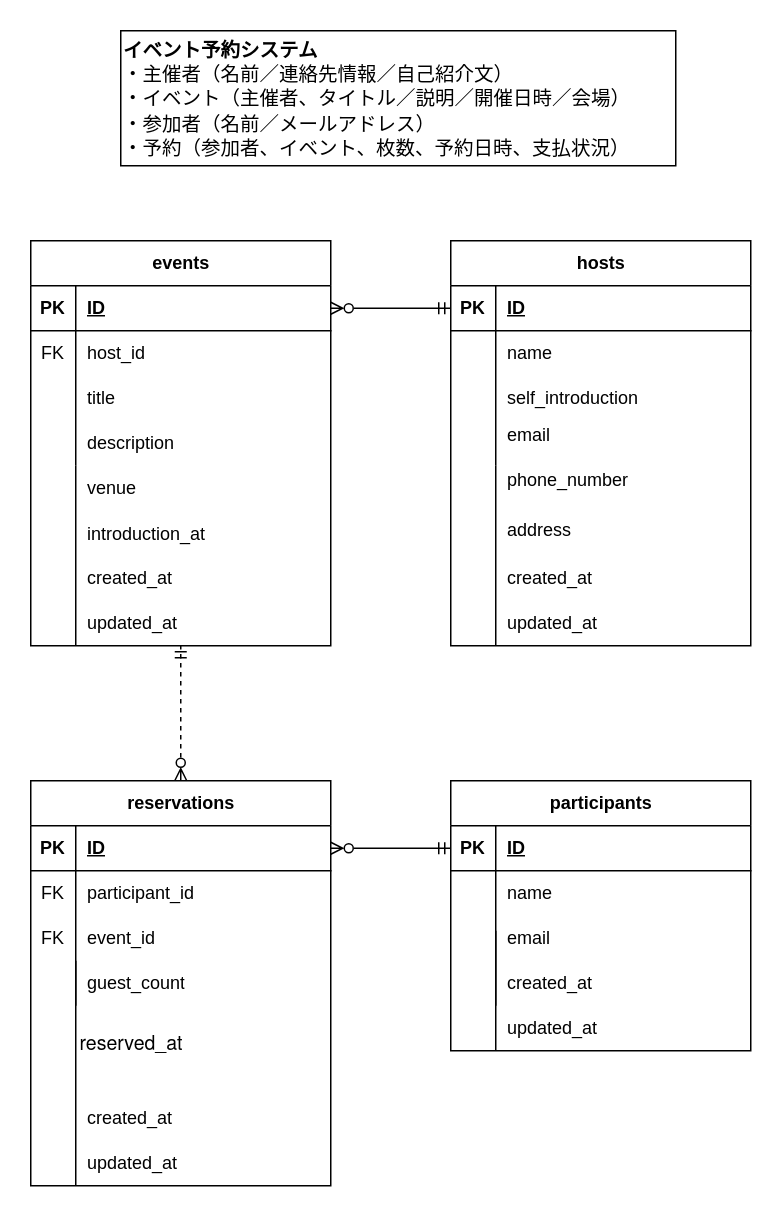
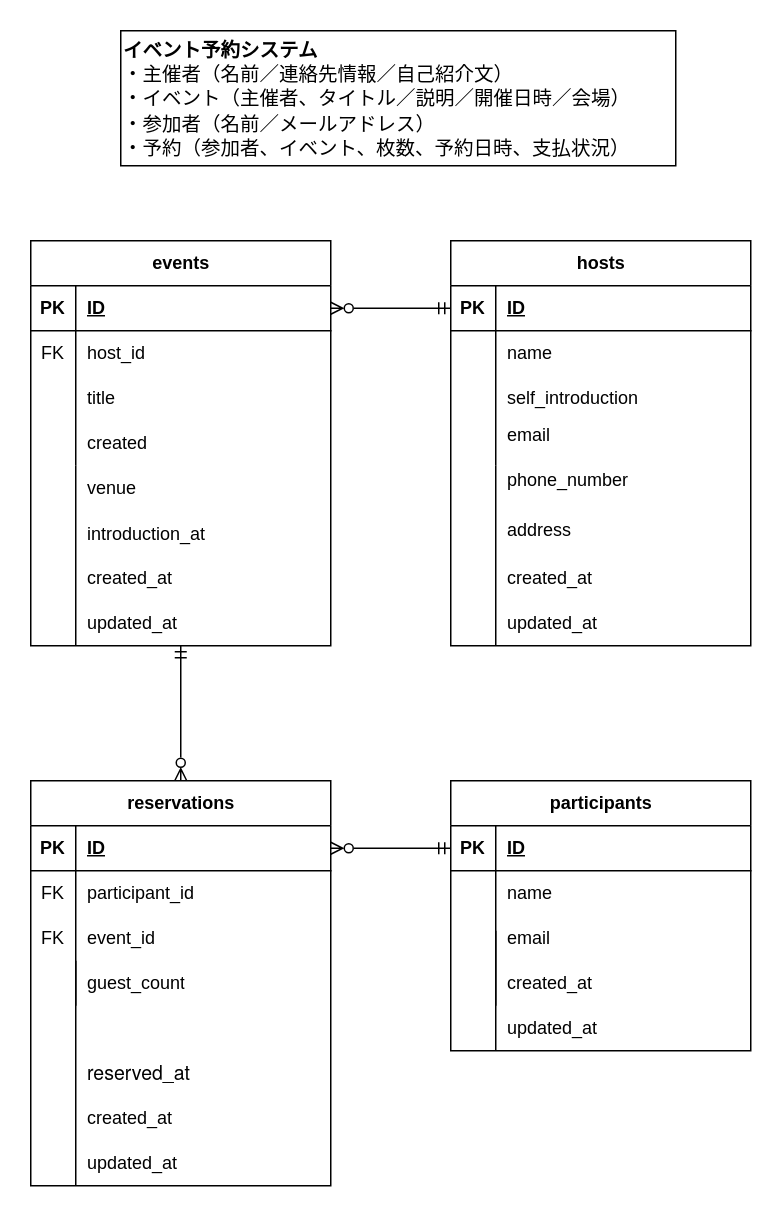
node "description": label "description" -> "created"
edge "events" -- "reservations": style dashed -> solid
node "reserved_at": moved (196, 1043) -> (203, 1073)
